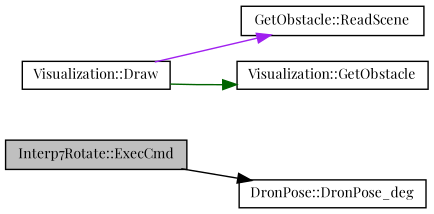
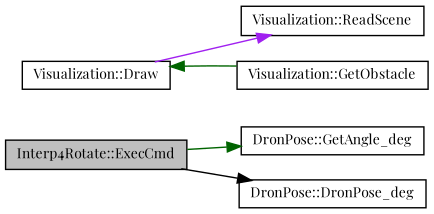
node "GetObstacle::ReadScene": label "GetObstacle::ReadScene" -> "Visualization::ReadScene"
edge "Visualization::Draw" -> "Visualization::GetObstacle": reversed
node "DronPose::GetAngle_deg": added
node "Interp7Rotate::ExecCmd": label "Interp7Rotate::ExecCmd" -> "Interp4Rotate::ExecCmd"
